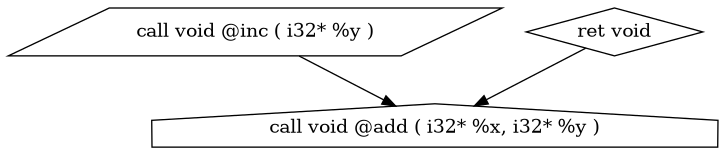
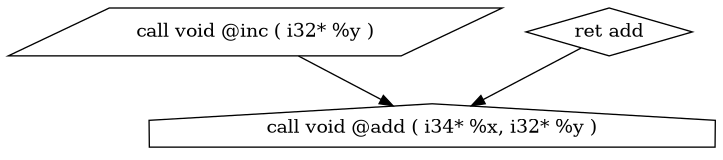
node "ret void": label "ret void" -> "ret add"
node "call void @add ( i32* %x, i32* %y )": label "call void @add ( i32* %x, i32* %y )" -> "call void @add ( i34* %x, i32* %y )"
